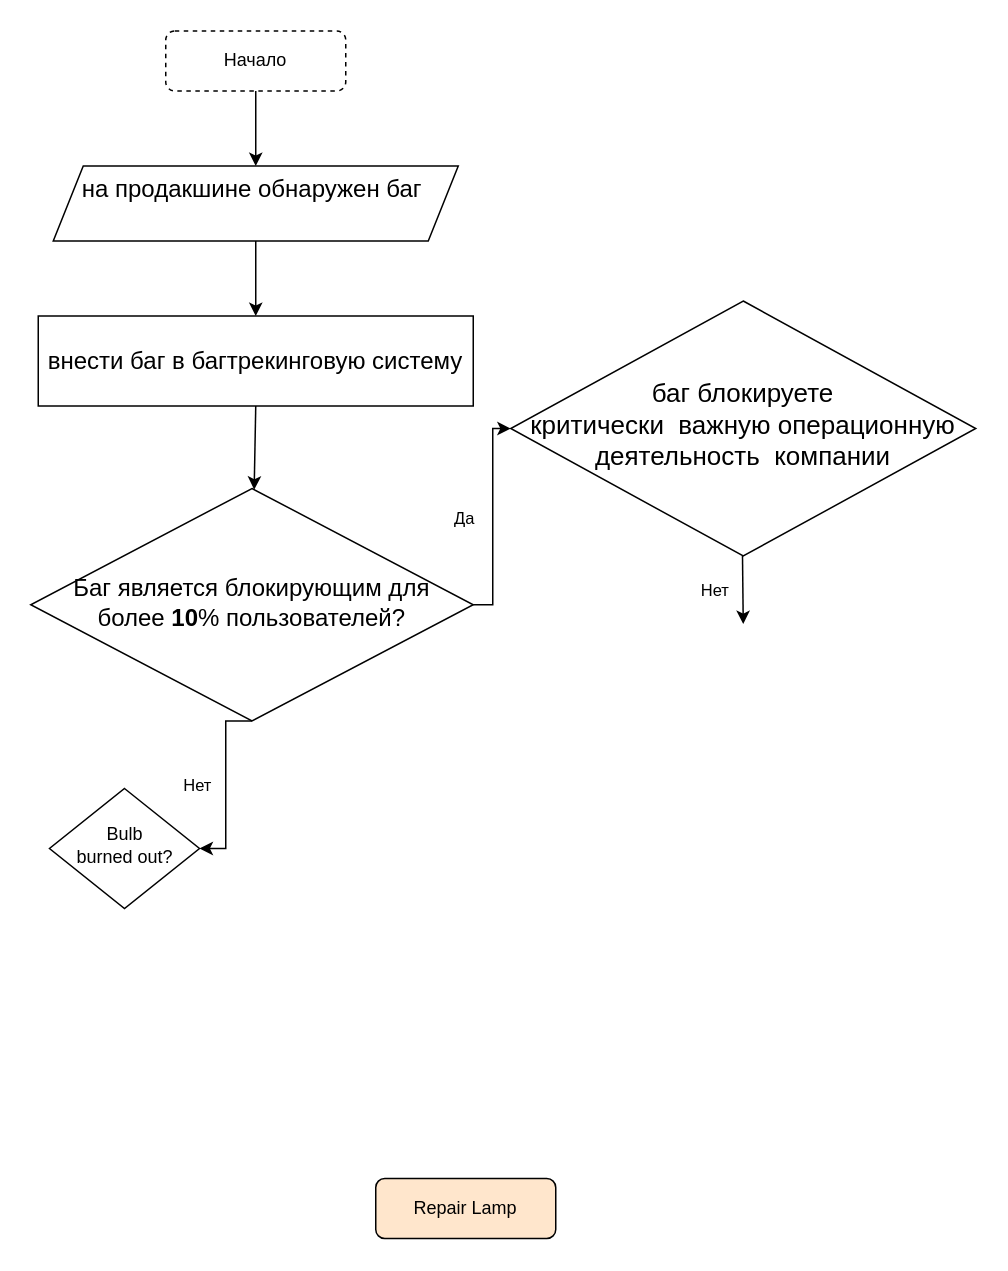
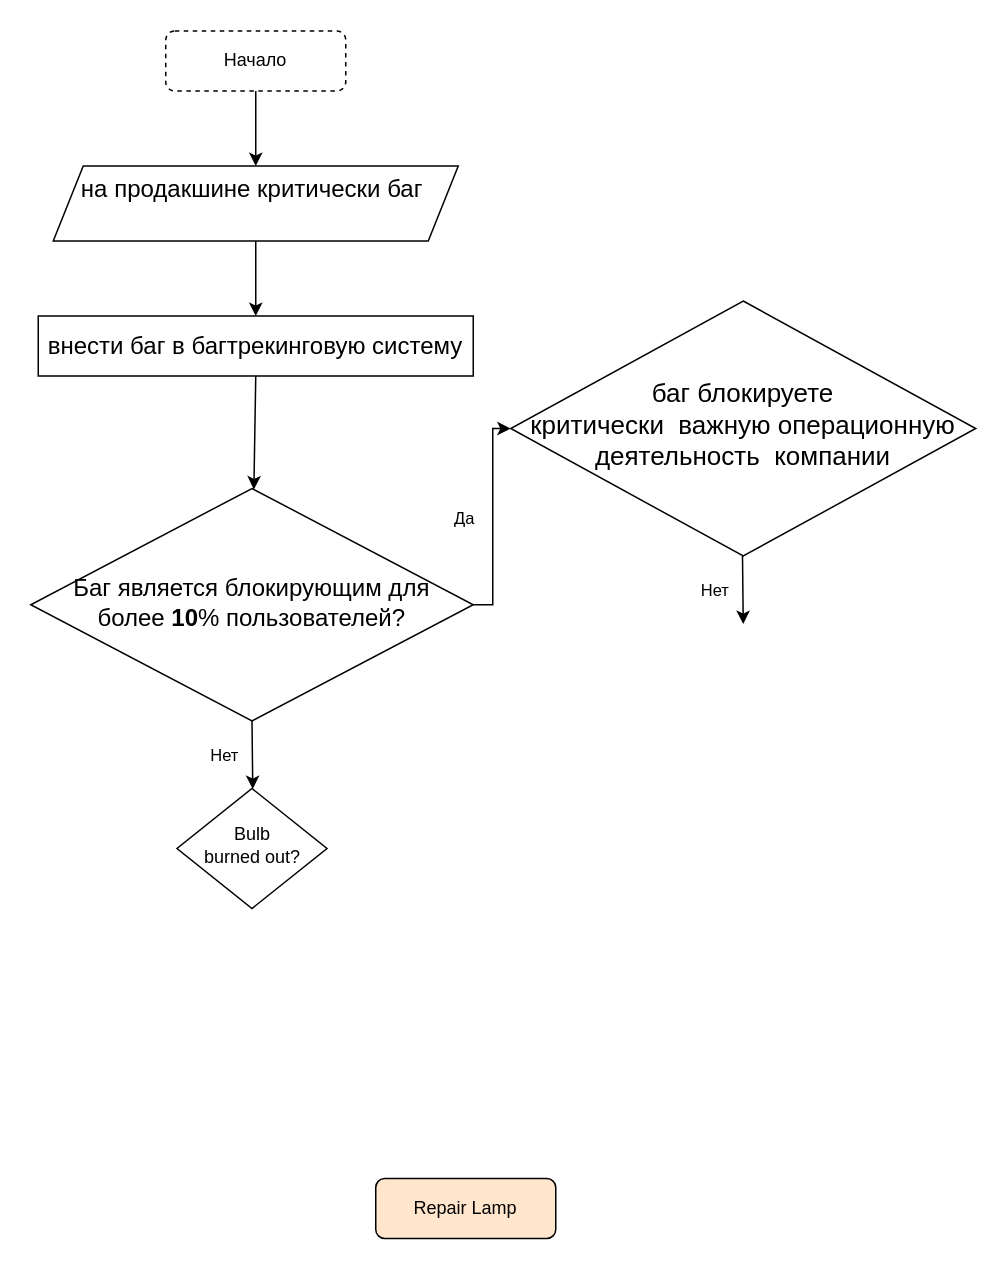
node "на продакшине обнаружен баг": label "на продакшине обнаружен баг" -> "на продакшине критически баг"
node "внести баг в багтрекинговую систему": size 435x90 -> 435x60
node "Bulb burned out?": moved (125, 848) -> (252, 848)
